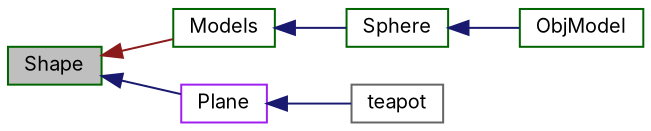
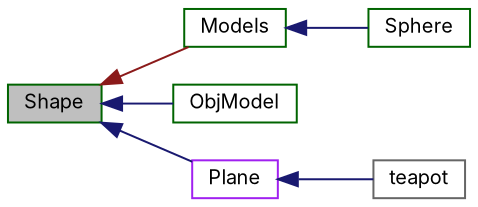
edge "ObjModel" -> "Sphere": now "ObjModel" -> "Shape"
